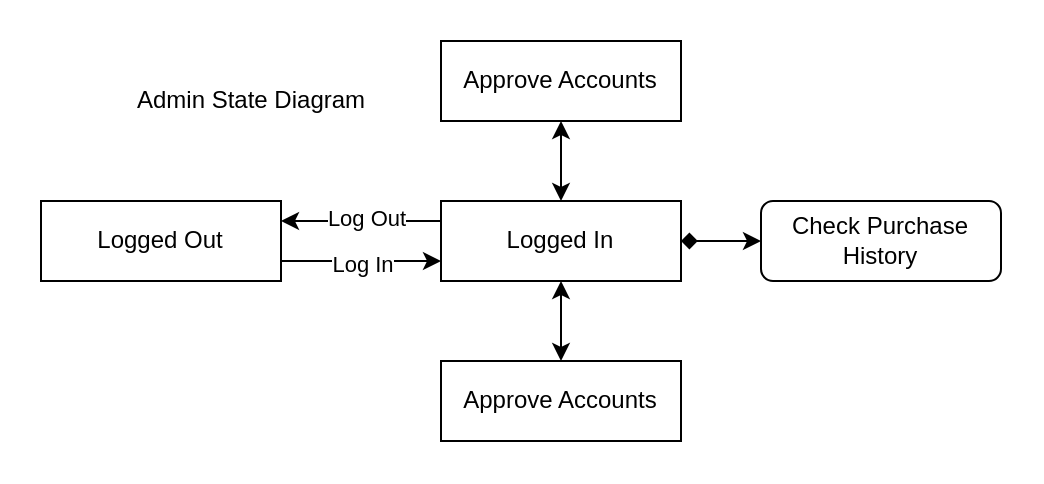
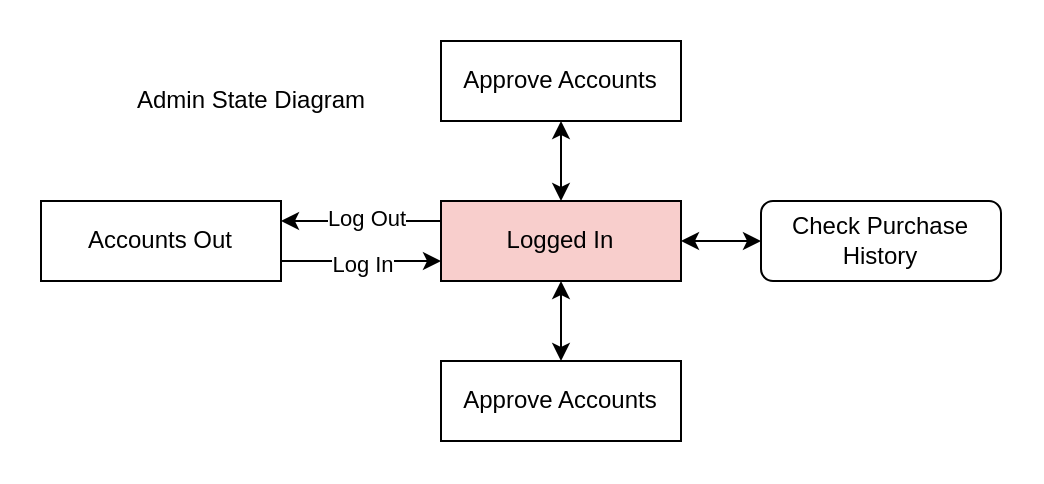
node "Logged Out": label "Logged Out" -> "Accounts Out"
node "Logged In": fillcolor #ffffff -> #f8cecc
edge "Logged In" -- "Check Purchase History": arrowhead diamond -> classic
